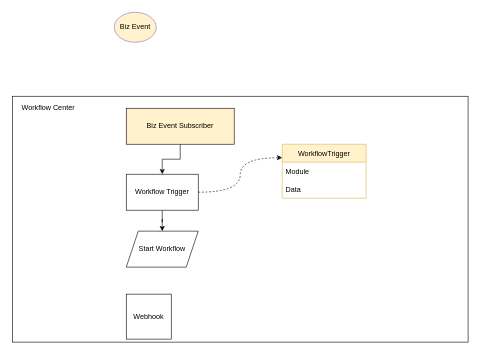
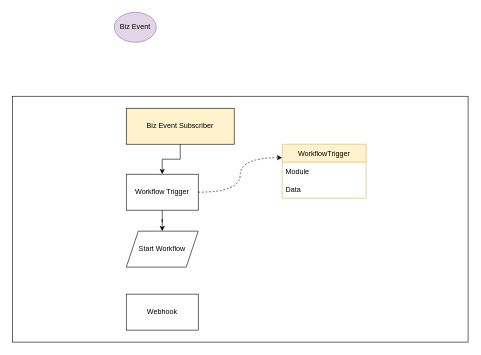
node "Biz Event": fillcolor #fff2cc -> #e1d5e7
node "Workflow Center": removed
node "Webhook": size 45x45 -> 72x36
